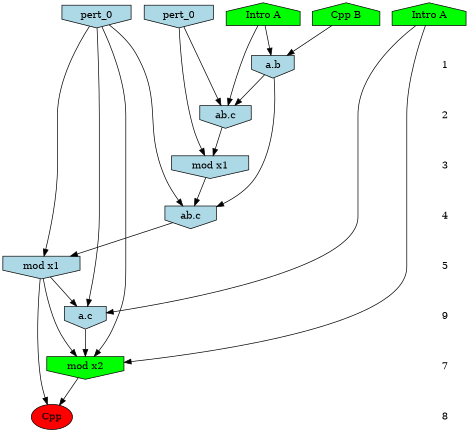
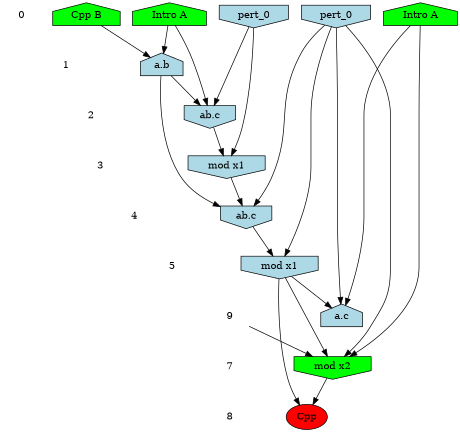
node "0": added
node "a.b": shape invhouse -> house
node "a.c": shape invhouse -> house
edge "a.c" -> "mod x2": now "9" -> "mod x2"
